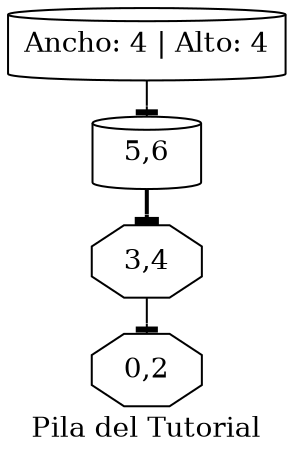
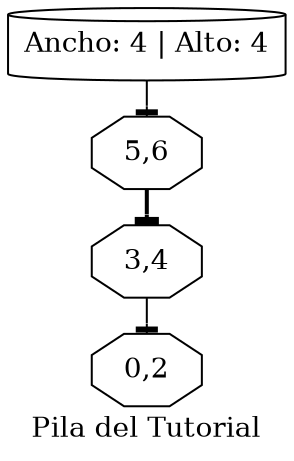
node "5,6": shape cylinder -> octagon
